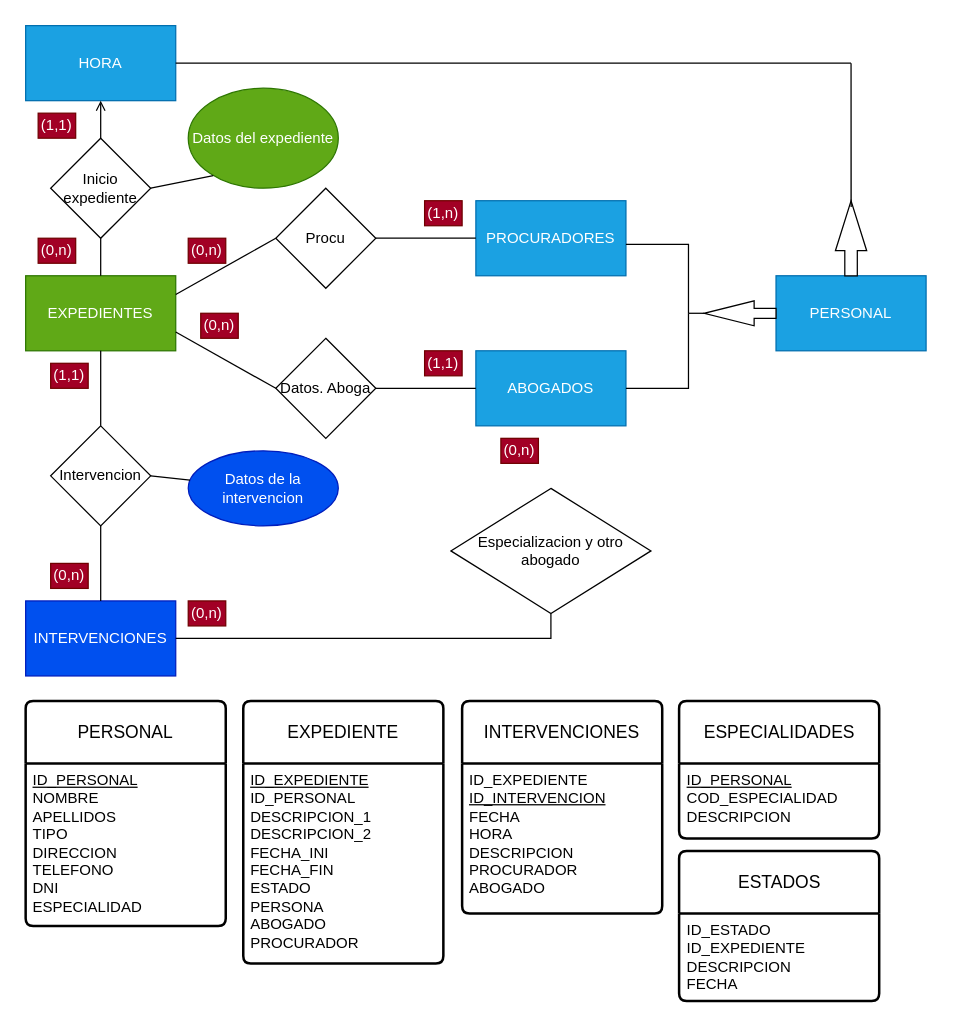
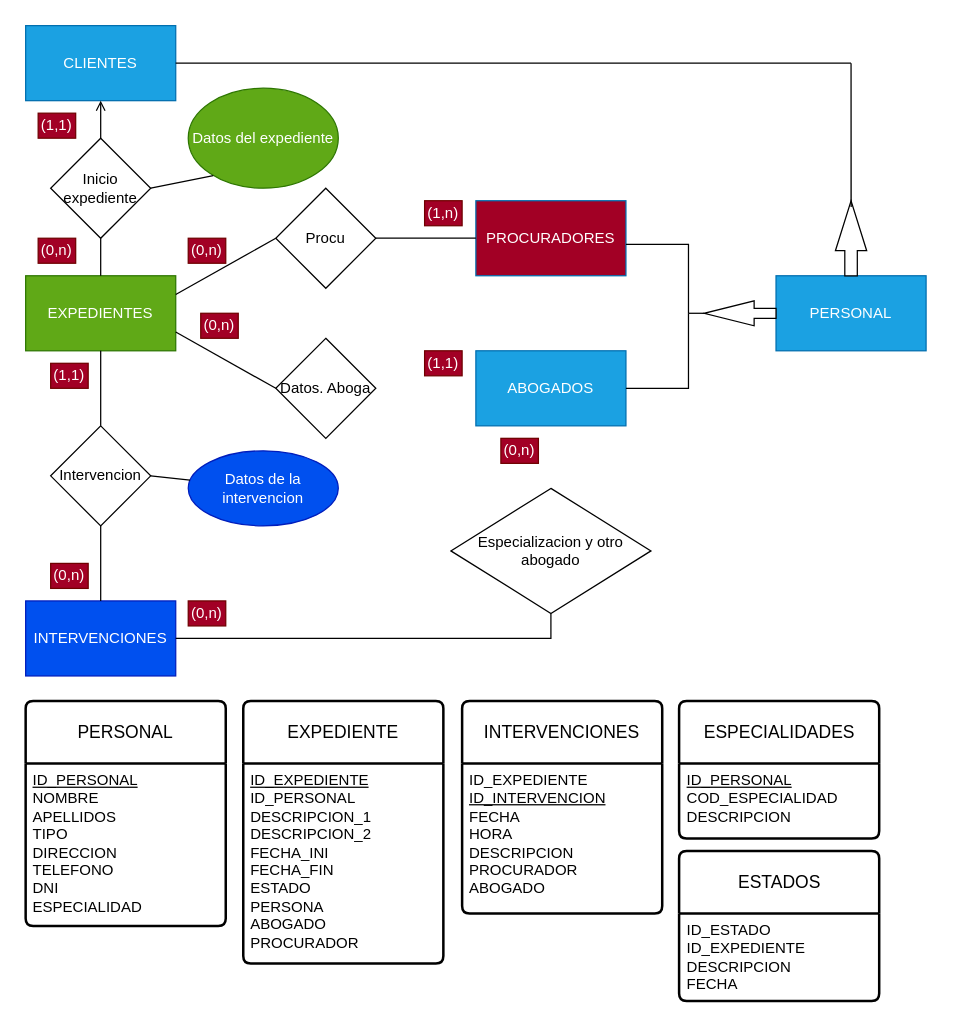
node "HORA": label "HORA" -> "CLIENTES"
node "PROCURADORES": fillcolor #1ba1e2 -> #a20025
edge "Datos. Aboga" -- "ABOGADOS": removed
